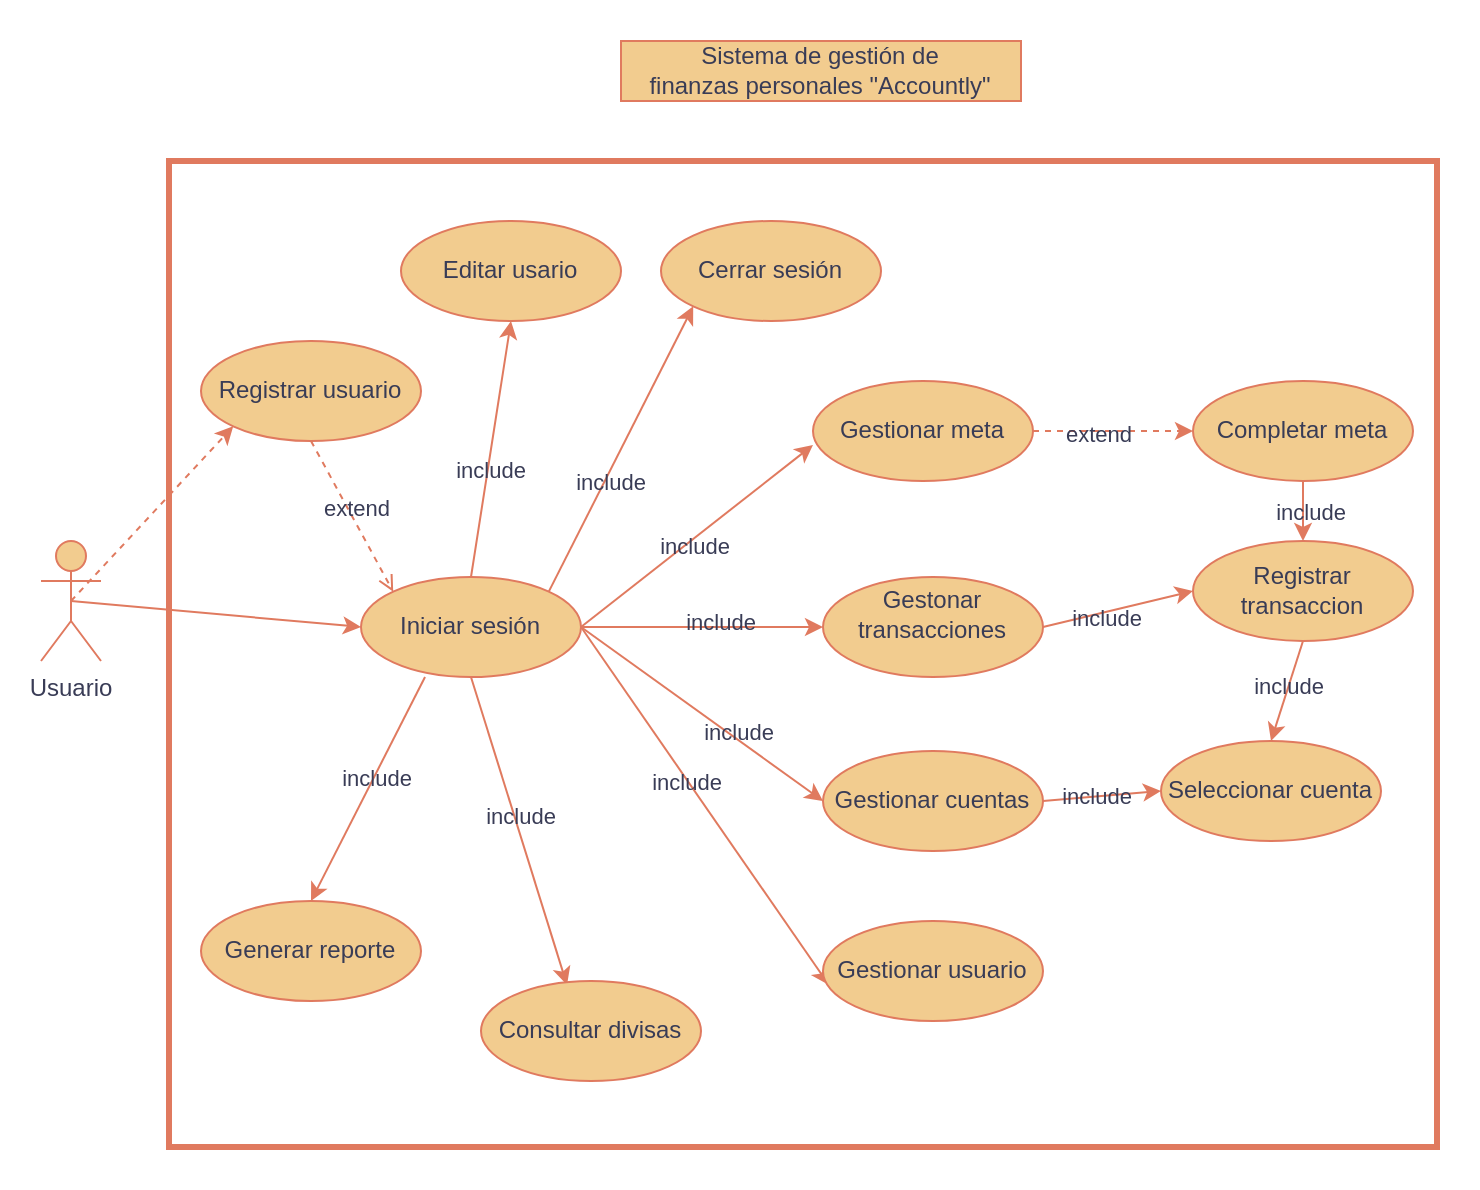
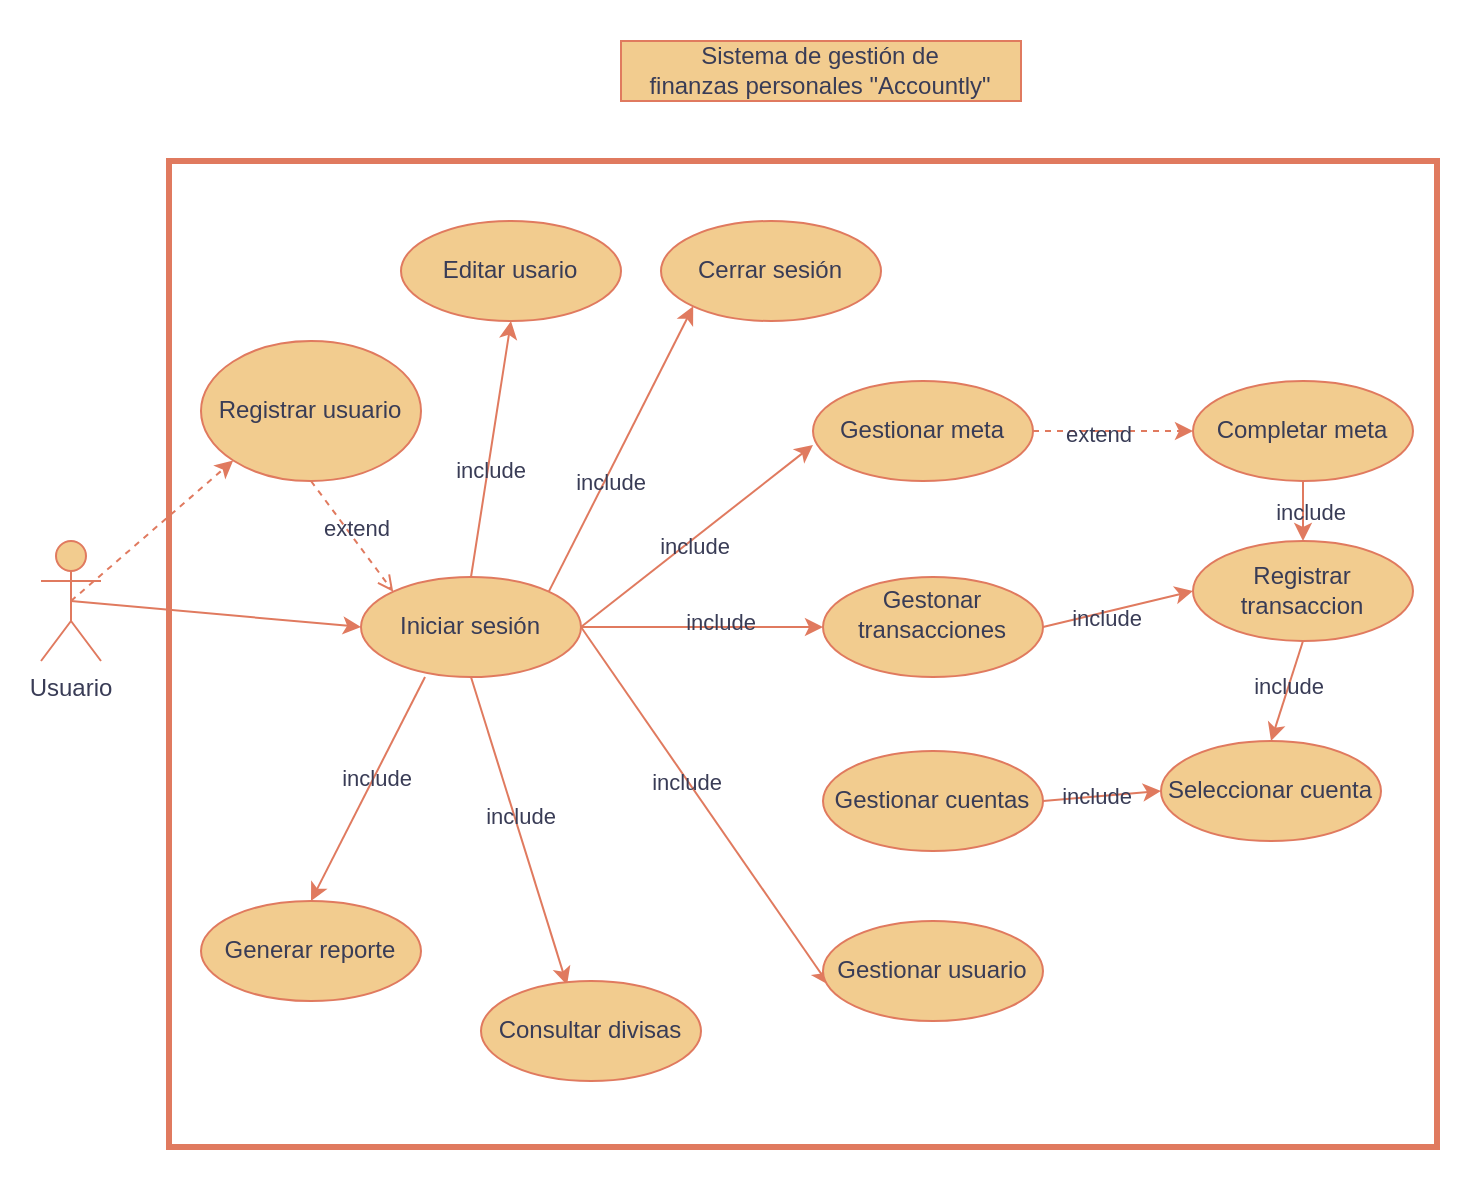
node "Registrar usuario": size 220x100 -> 220x140
edge "Iniciar sesión" -> "Gestionar cuentas": removed, label "include"
